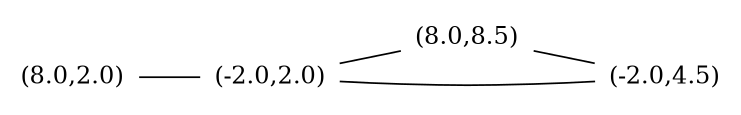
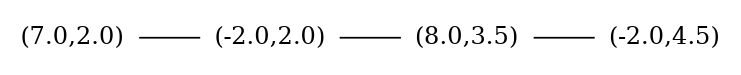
node "(8.0,8.5)": label "(8.0,8.5)" -> "(8.0,3.5)"
node "(8.0,2.0)": label "(8.0,2.0)" -> "(7.0,2.0)"
edge "(-2.0,2.0)" -- "(-2.0,4.5)": removed
